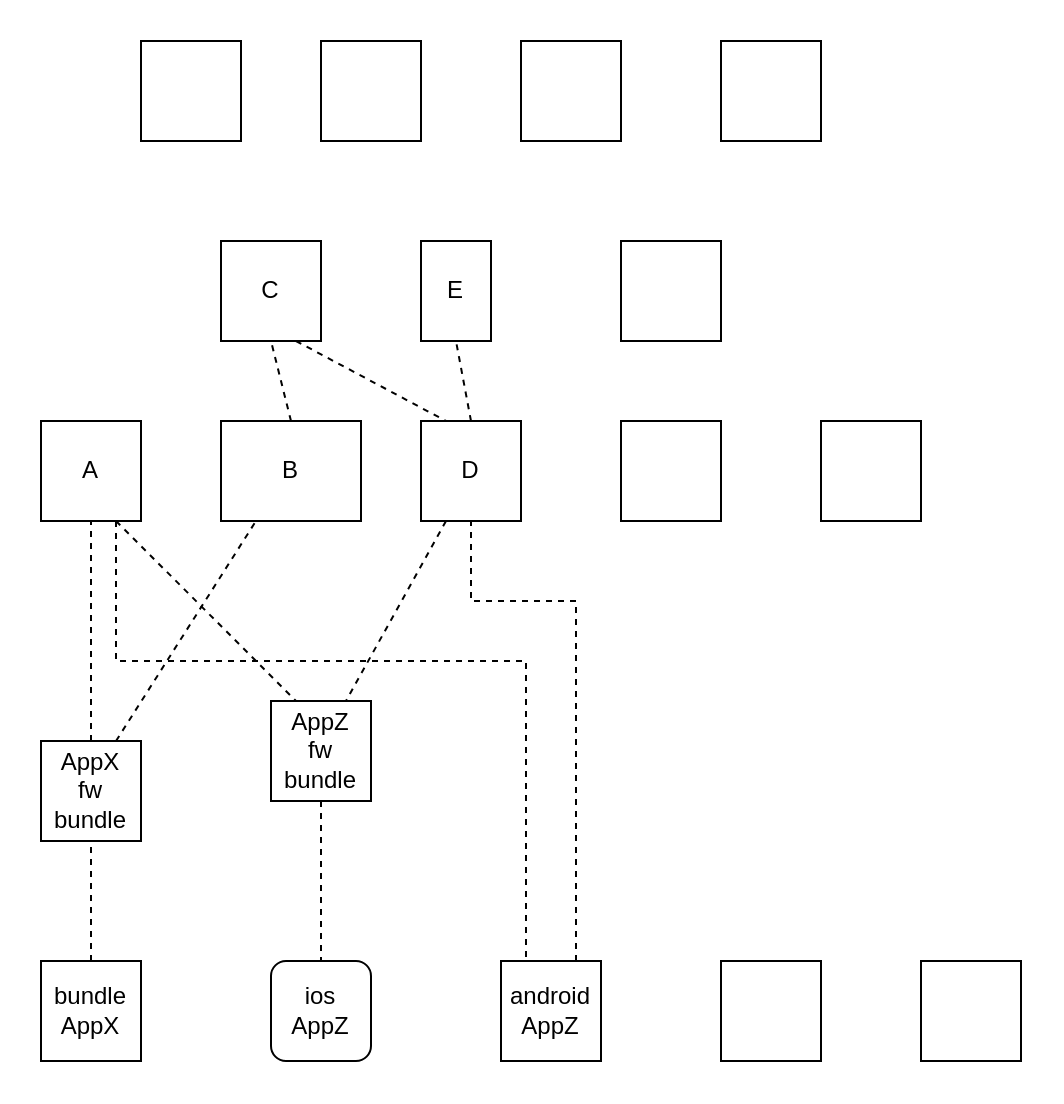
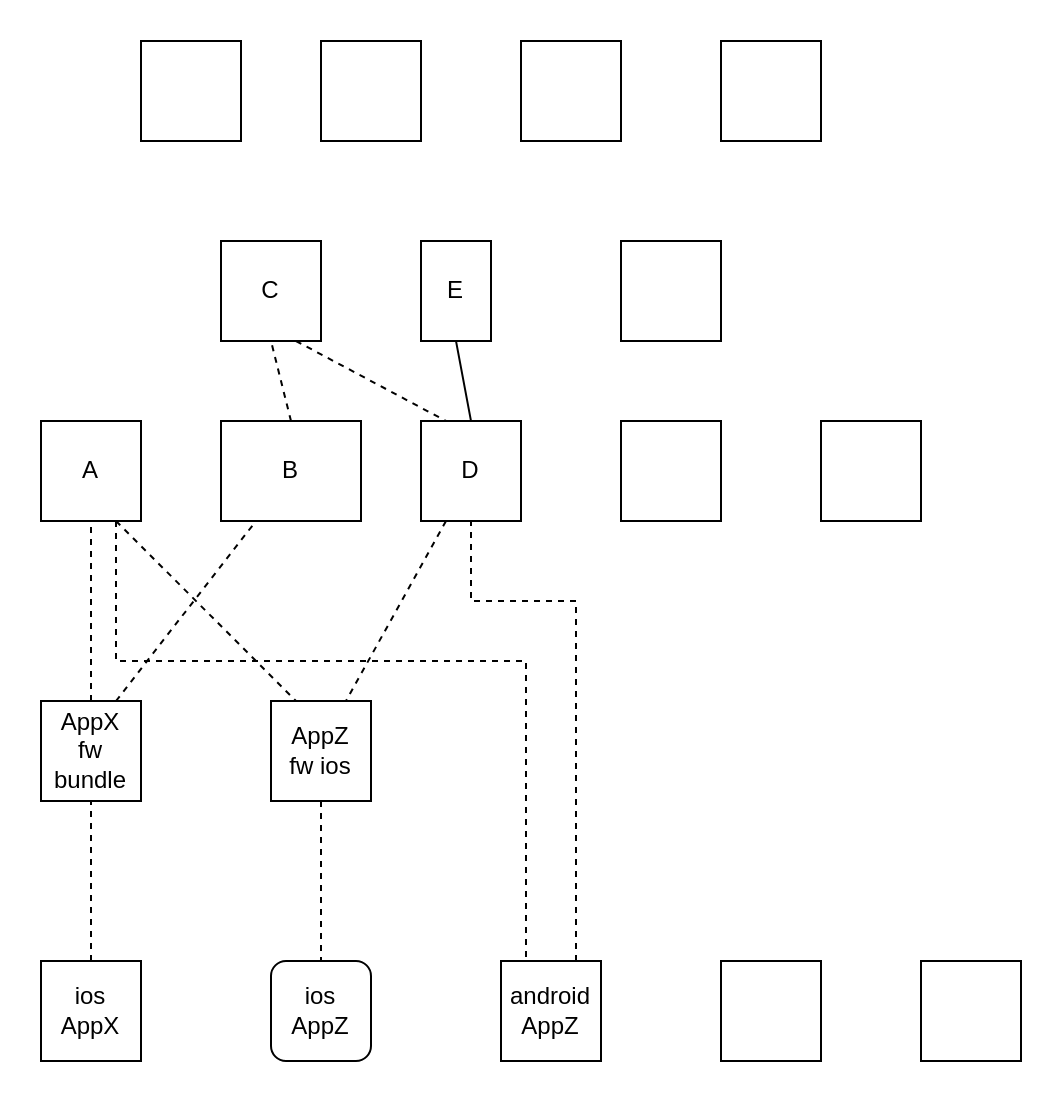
edge "E" -- "D": style dashed -> solid
node "AppZ fw bundle": label "AppZ fw bundle" -> "AppZ fw ios"
node "AppX fw bundle": moved (91, 791) -> (91, 751)
node "bundle AppX": label "bundle AppX" -> "ios AppX"
